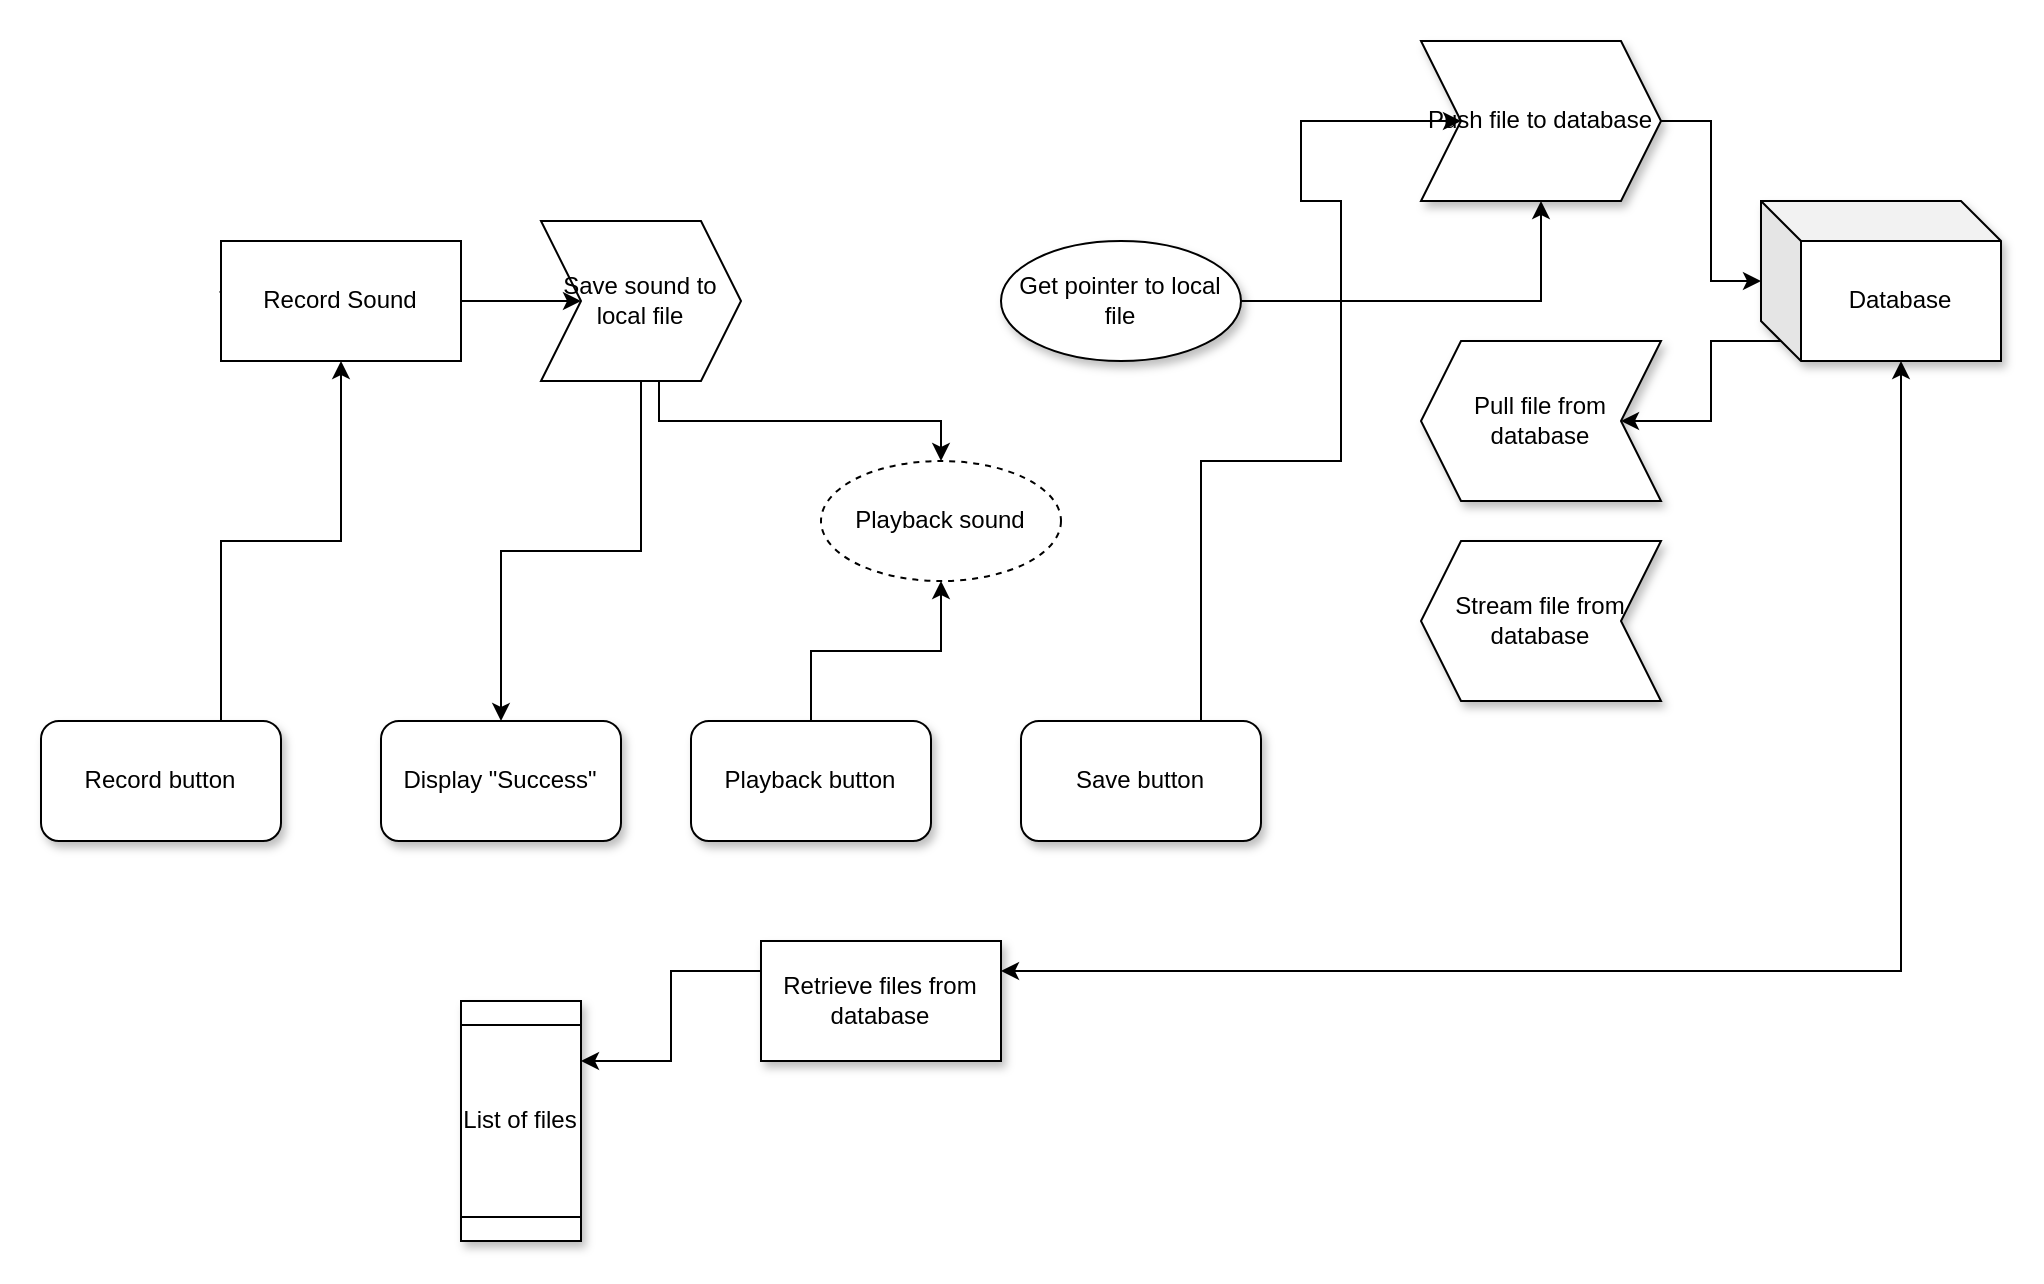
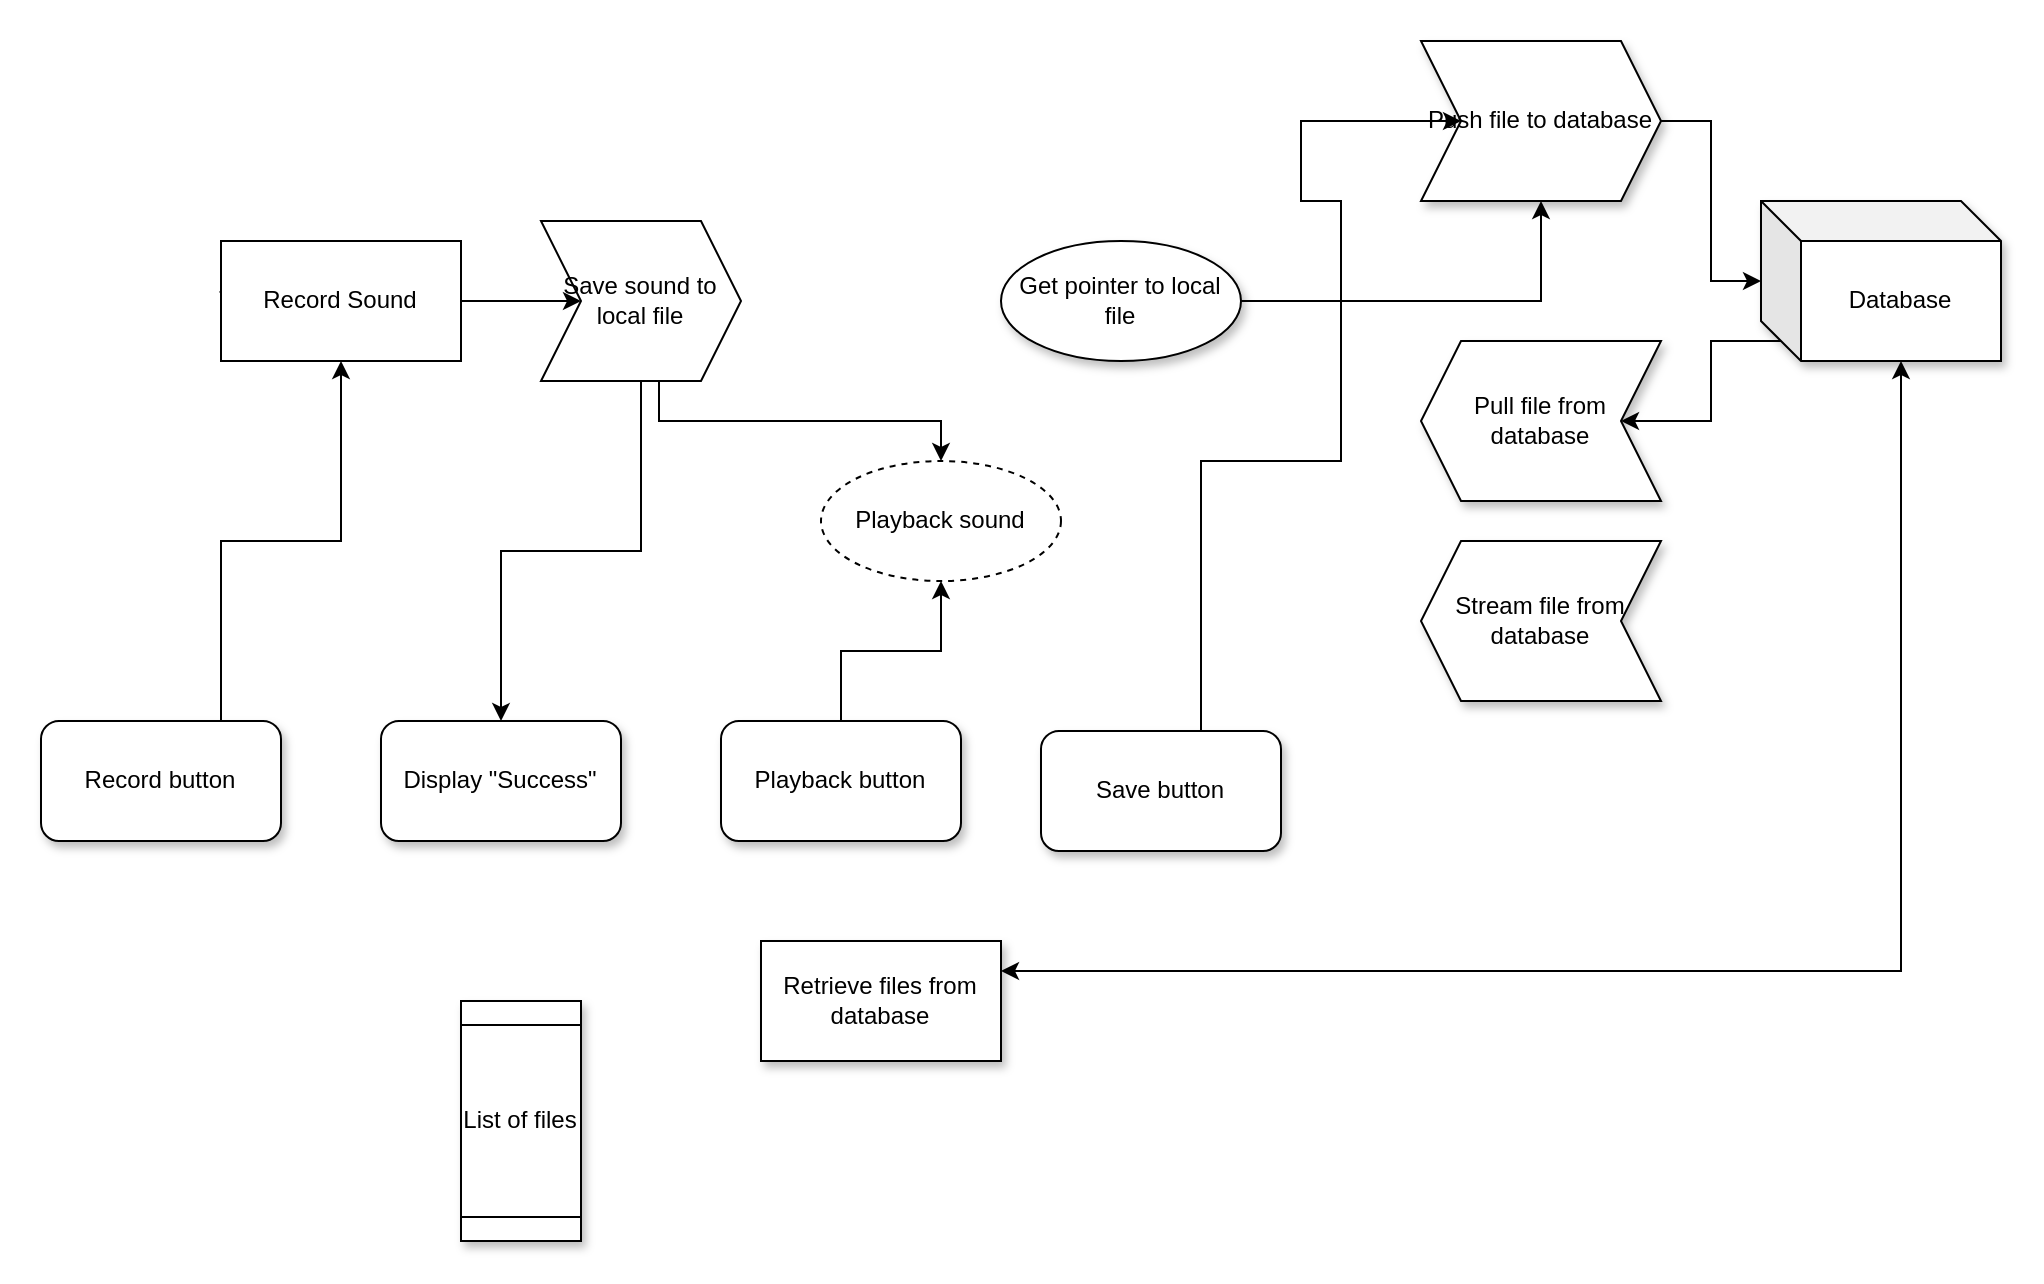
node "Playback button": moved (811, 781) -> (841, 781)
node "Save button": moved (1141, 781) -> (1161, 791)
edge "Retrieve files from database" -> "List of files": removed
